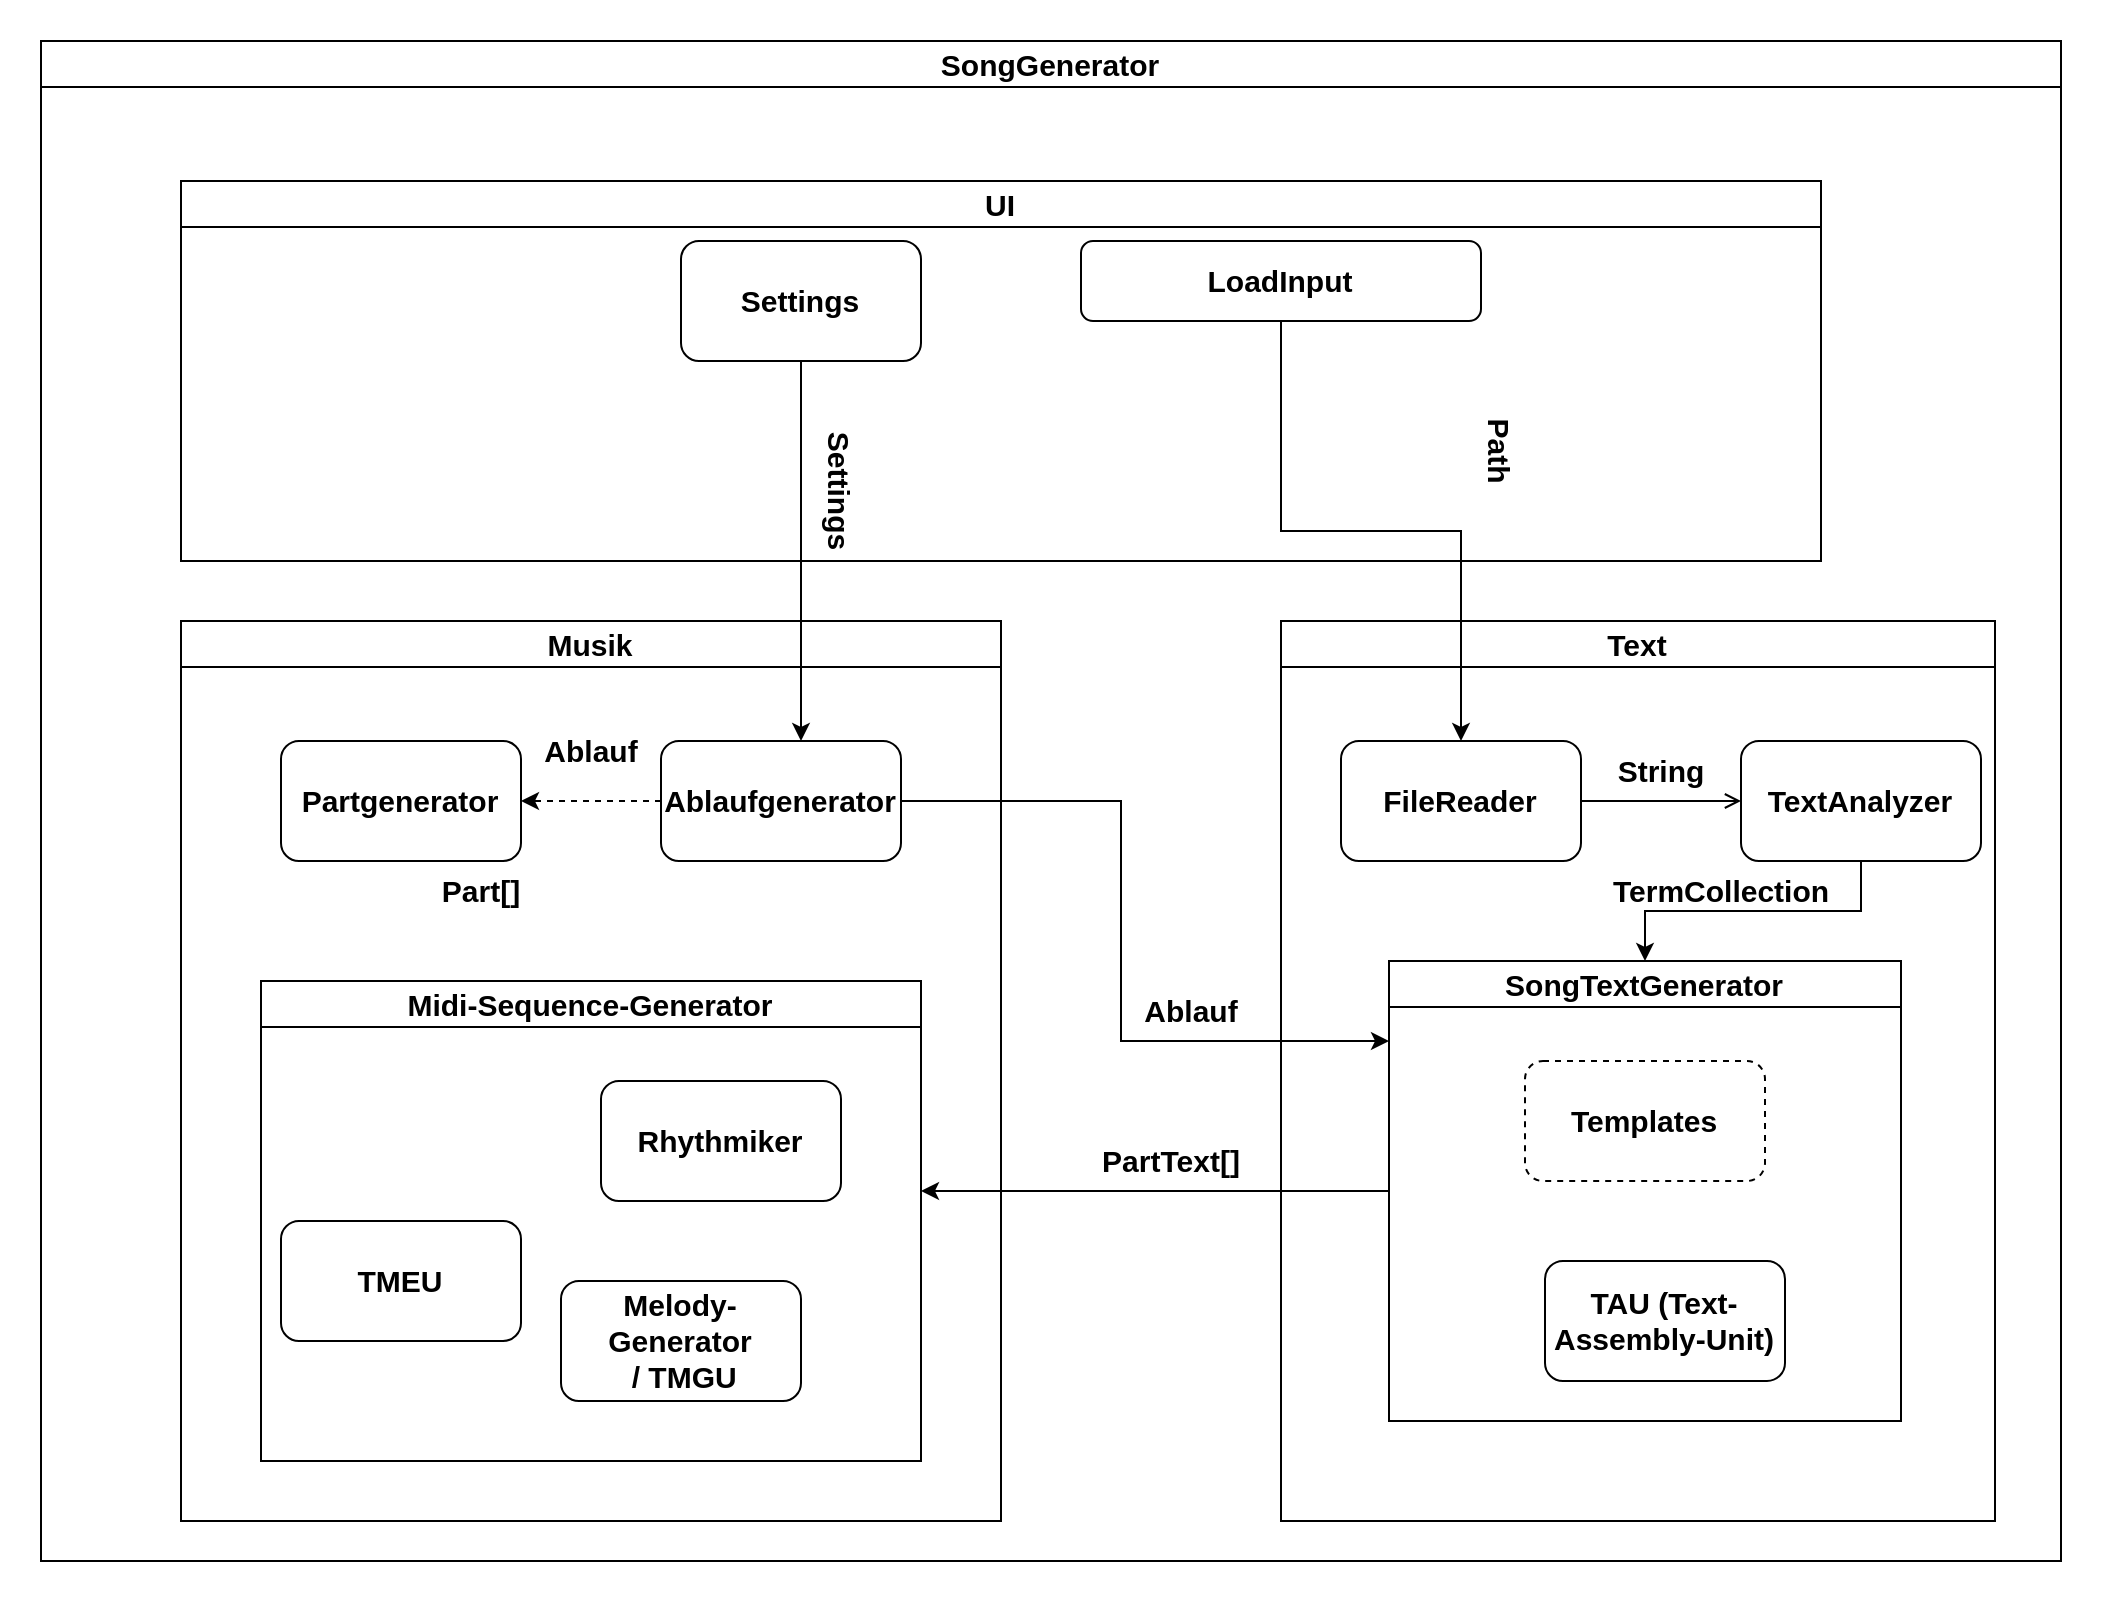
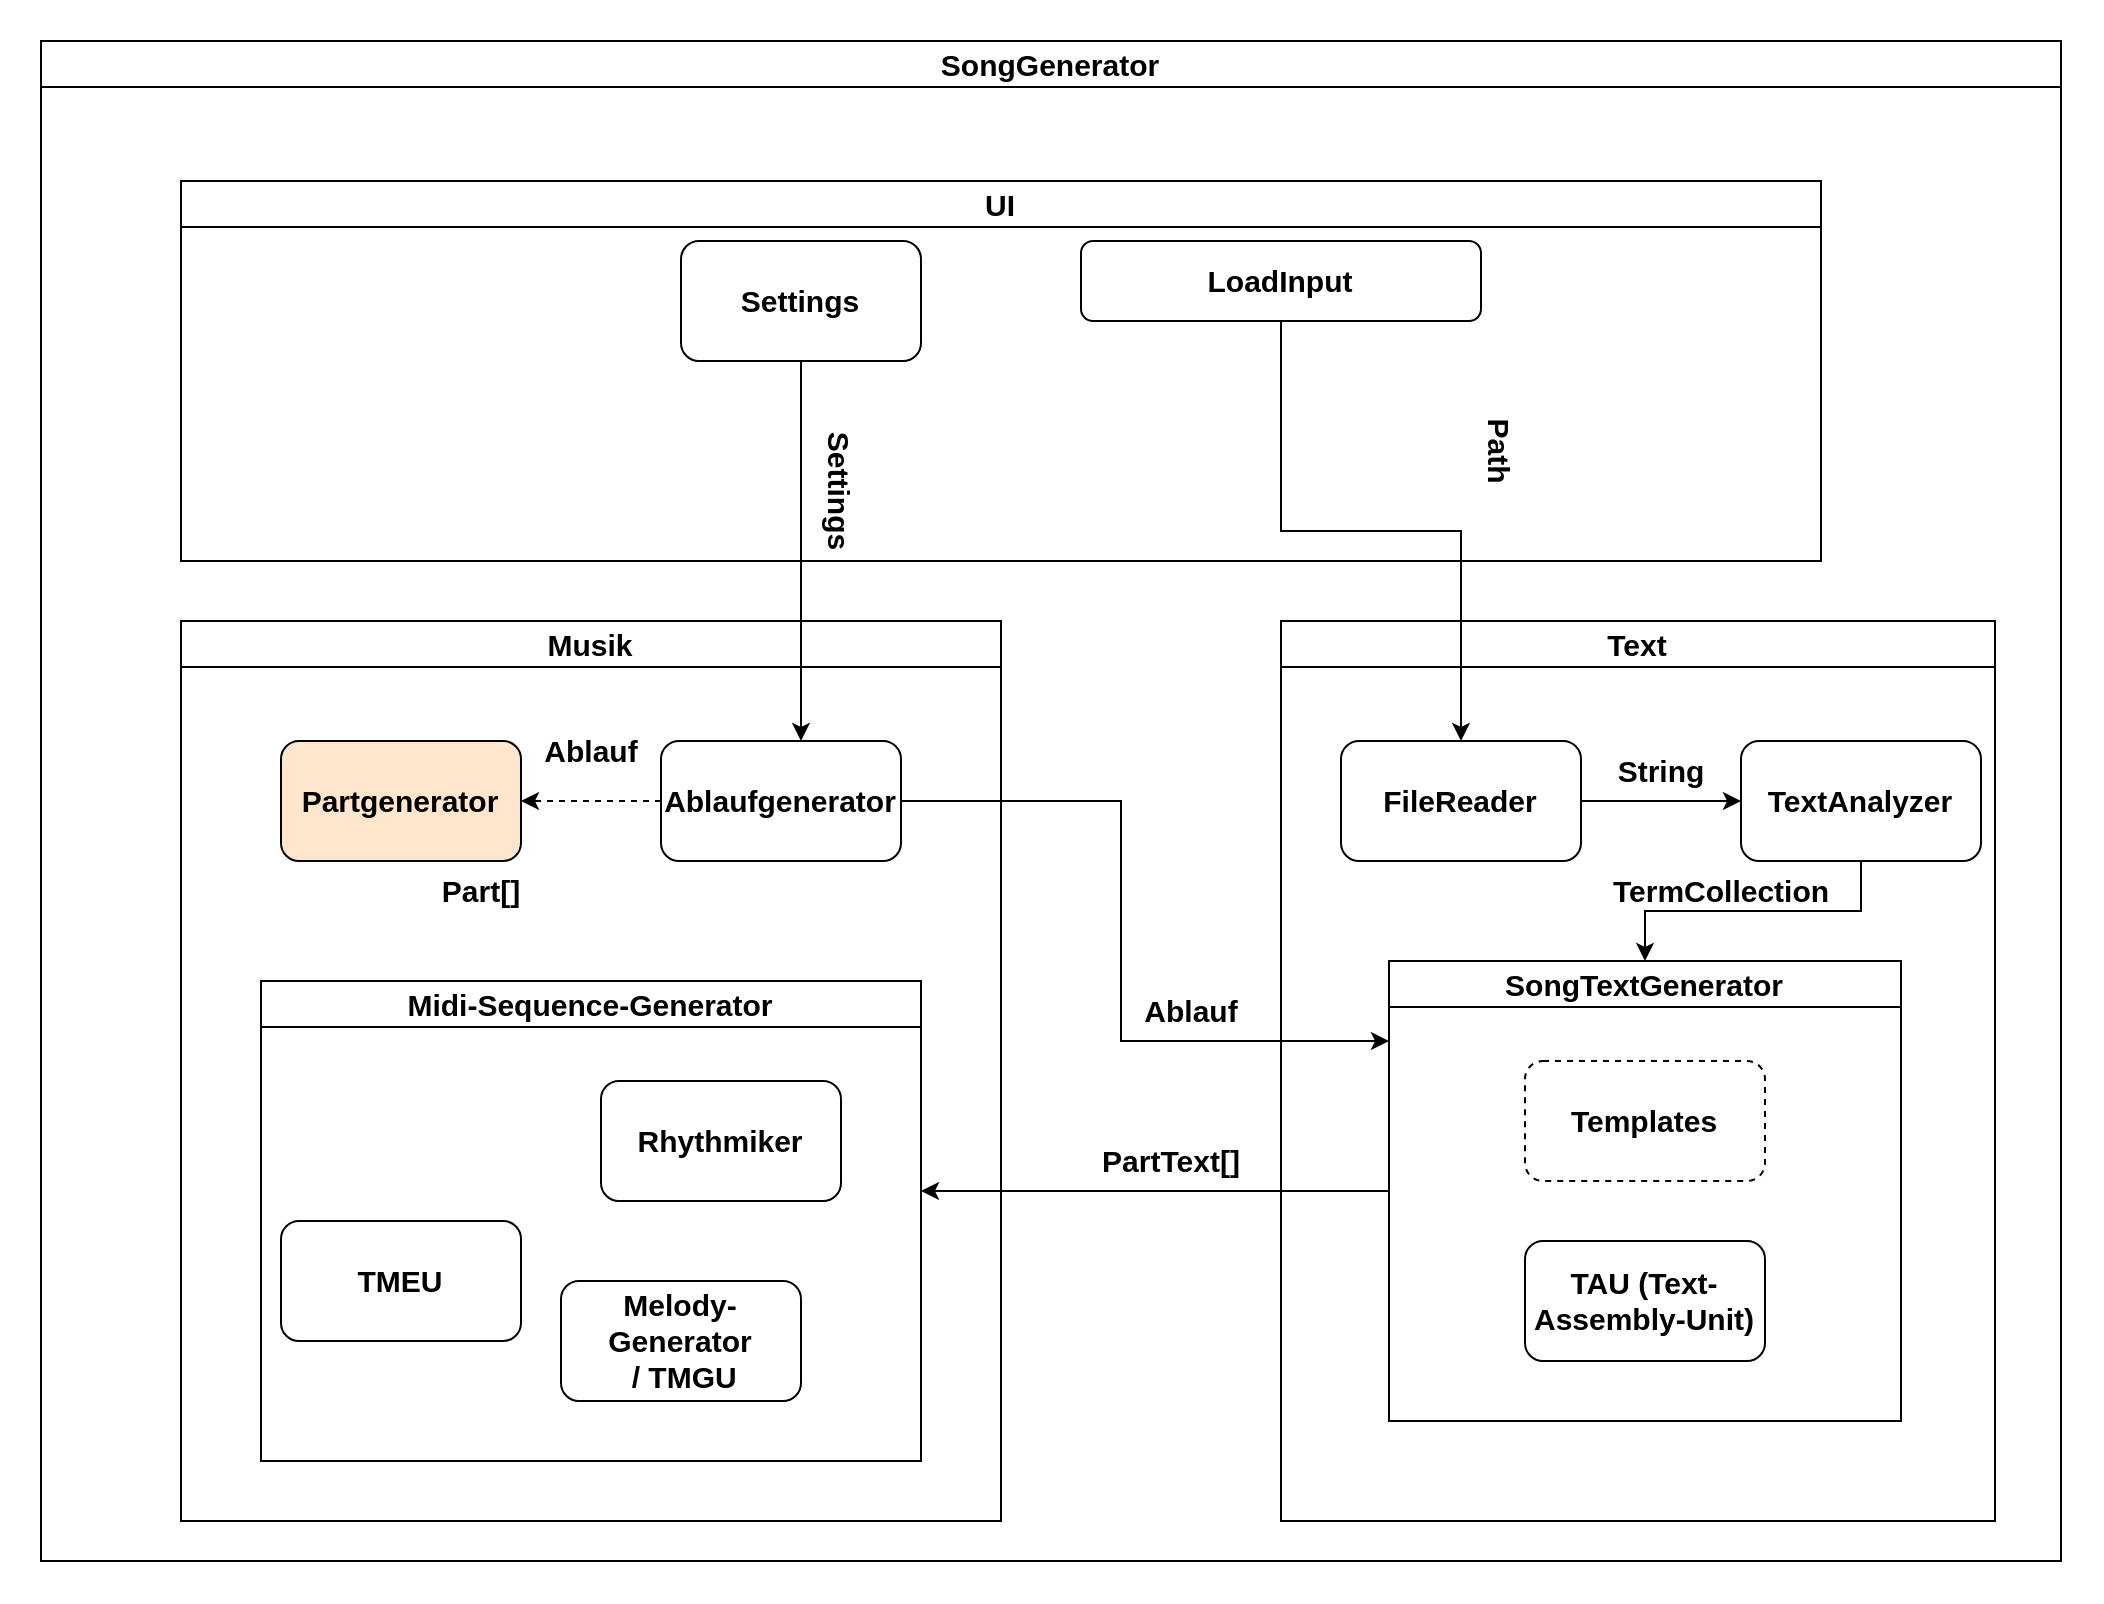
node "Partgenerator": fillcolor #ffffff -> #ffe6cc
edge "FileReader" -> "TextAnalyzer": arrowhead open -> classic
node "TAU (Text-Assembly-Unit)": moved (1665, 1321) -> (1645, 1301)
